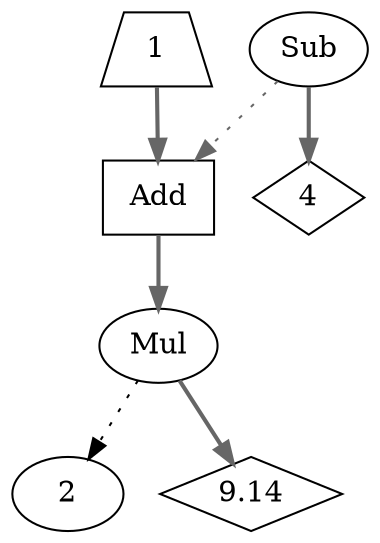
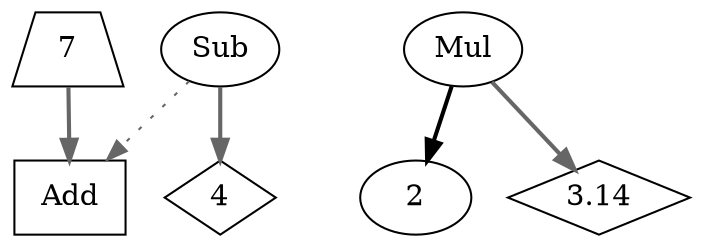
node "1": label "1" -> "7"
edge "Add" -> "Mul": removed
edge "Mul" -> "2": style dotted -> bold
node "9.14": label "9.14" -> "3.14"
